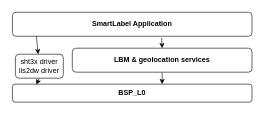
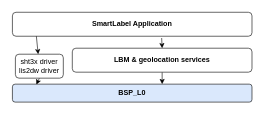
node "BSP_L0": fillcolor #ffffff -> #dae8fc
